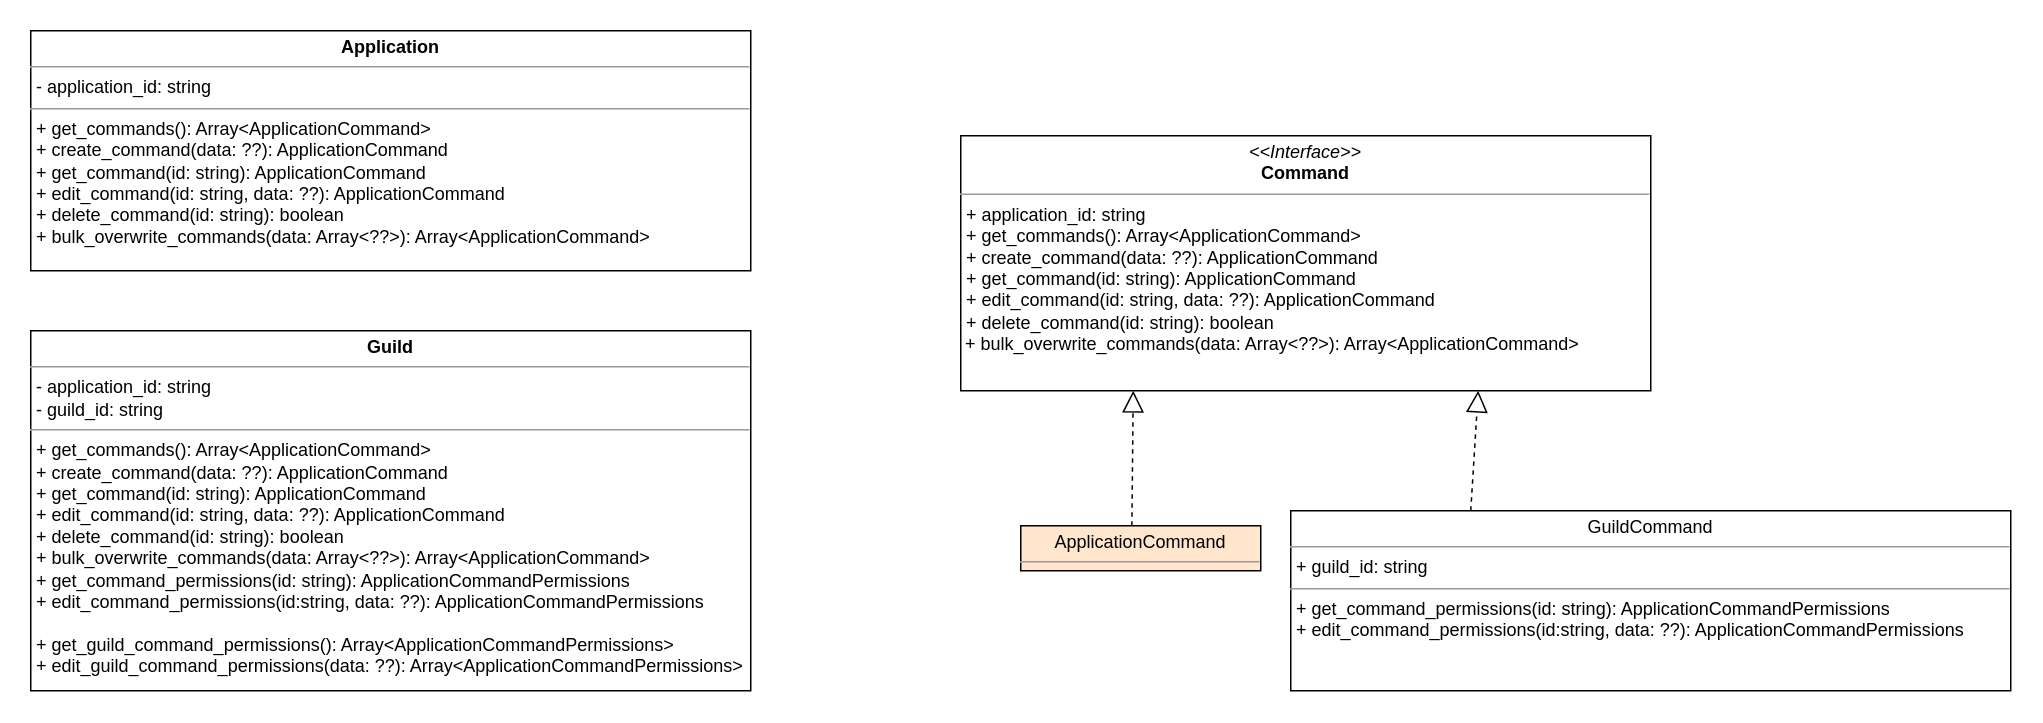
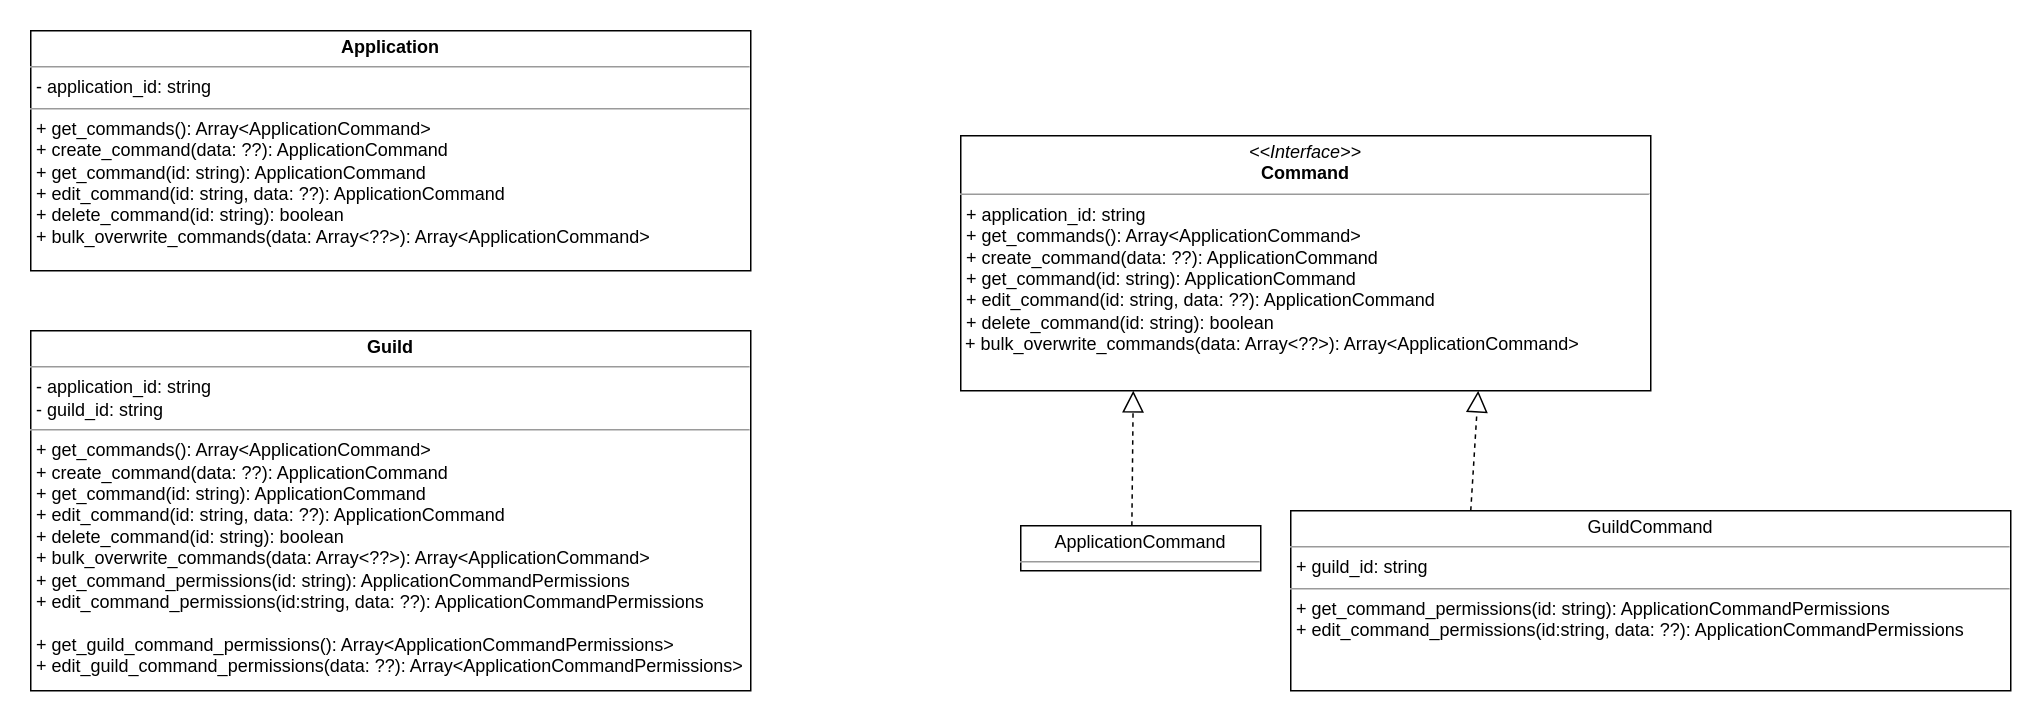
node "ApplicationCommand": fillcolor #ffe6cc -> #ffffff
